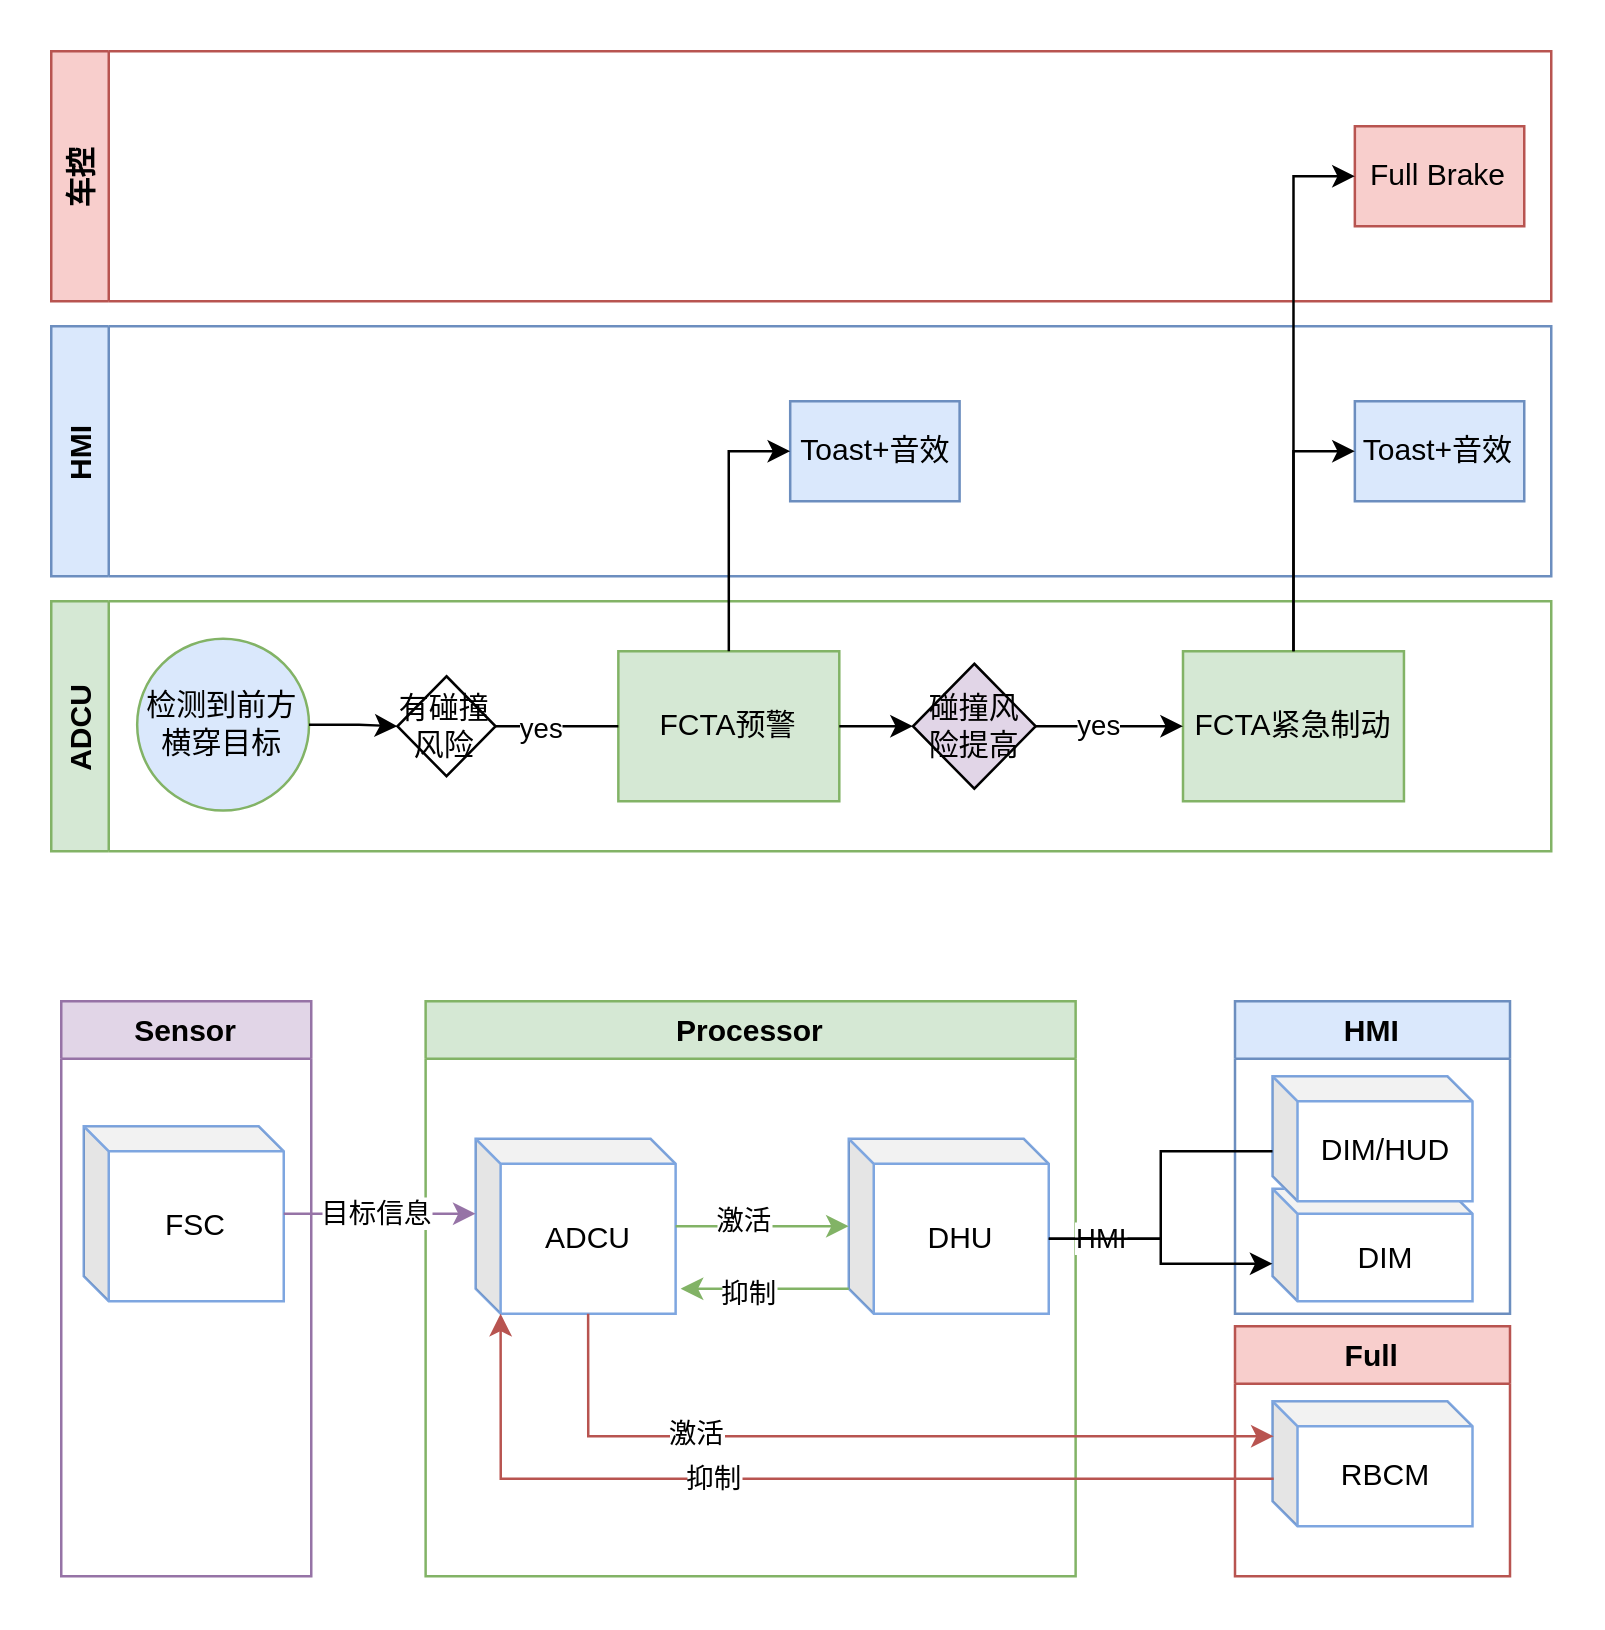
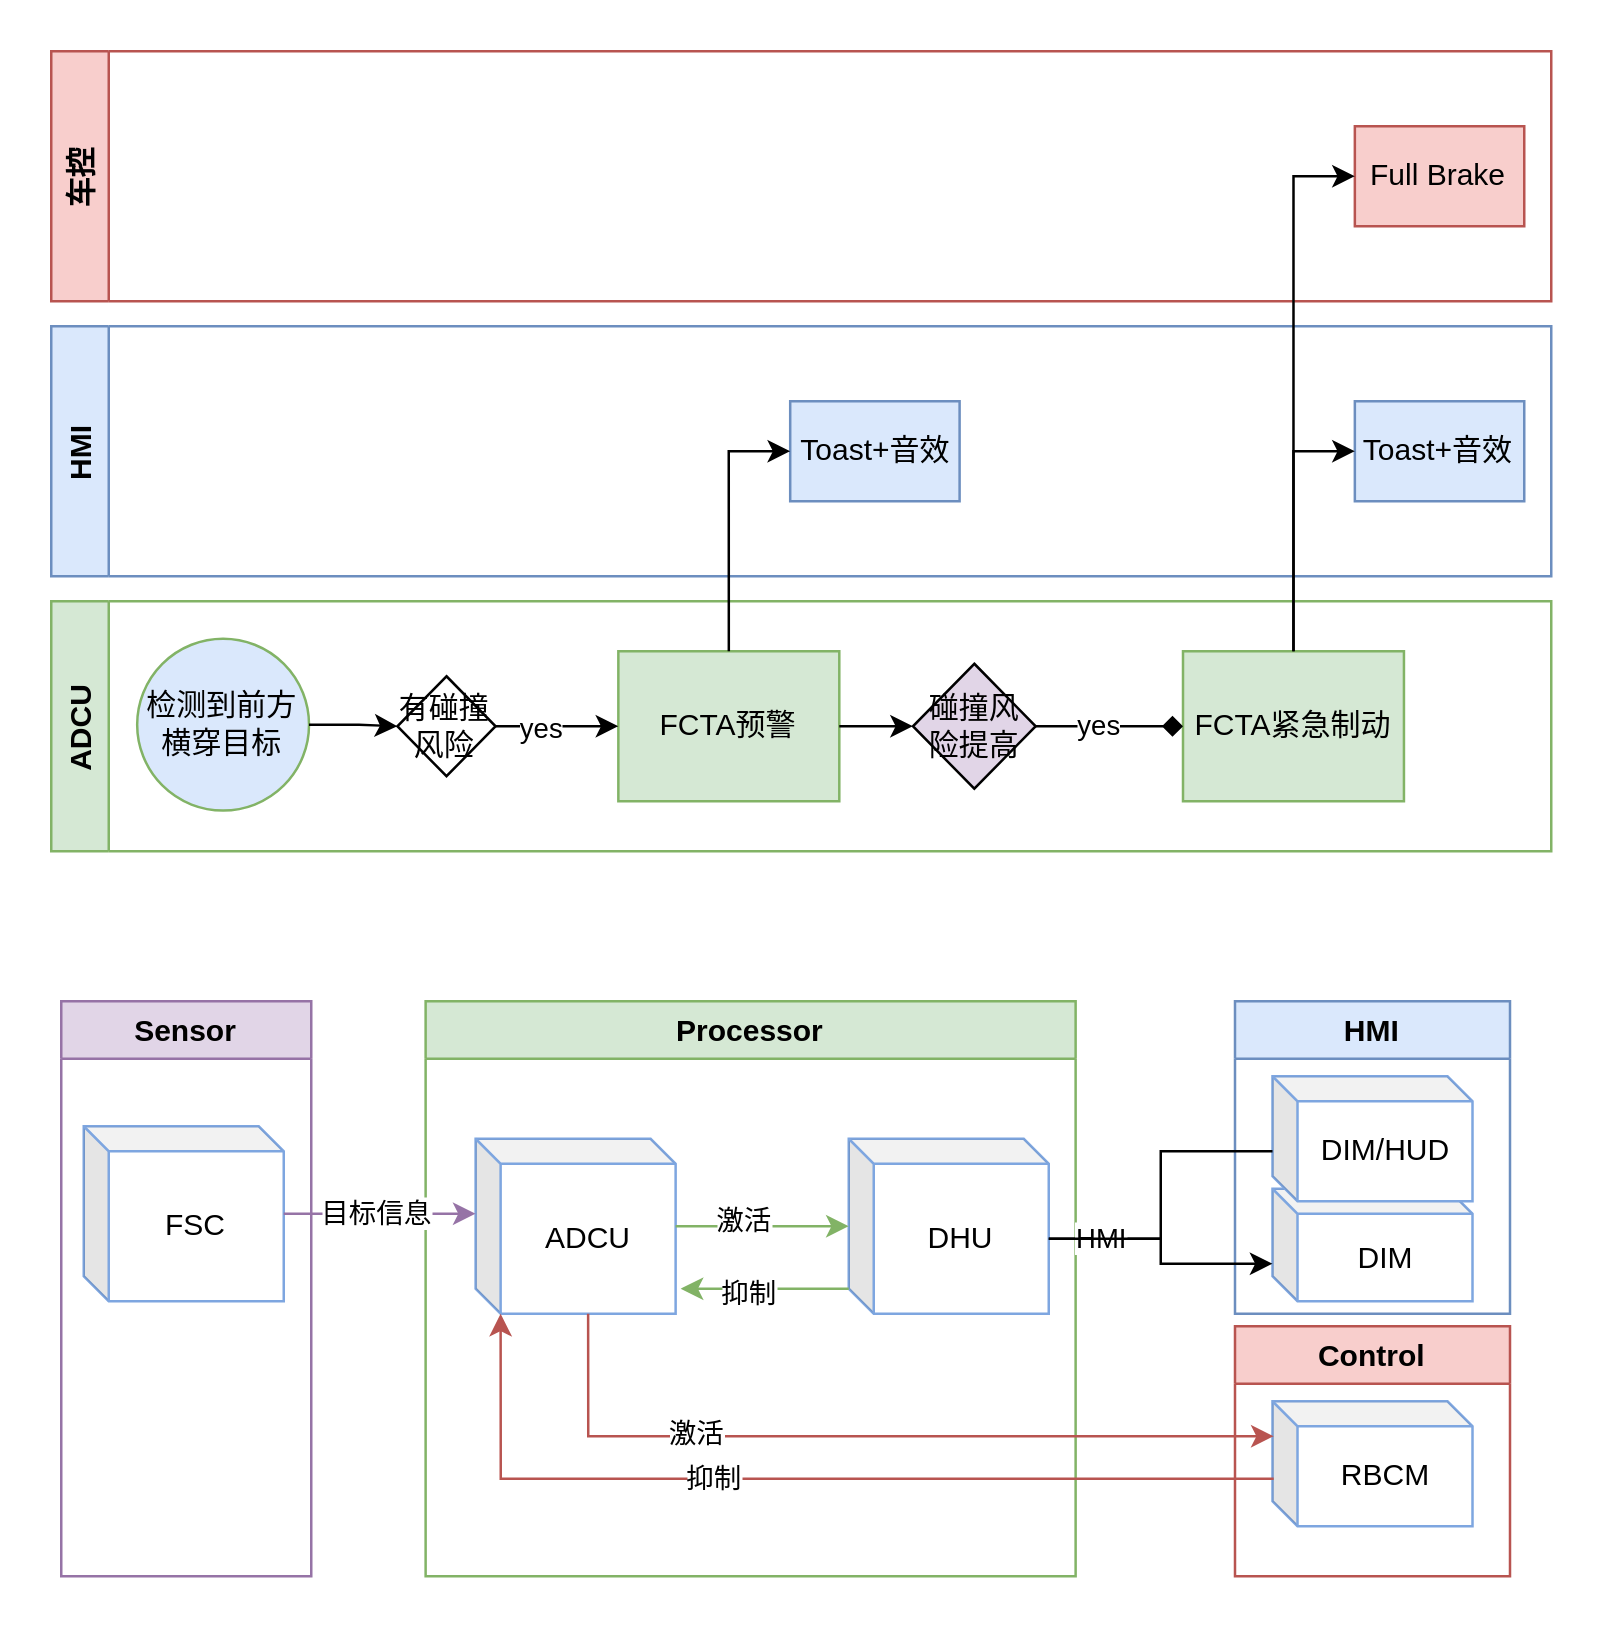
edge "有碰撞风险" -- "FCTA预警": arrowhead none -> classic
edge "碰撞风险提高" -> "FCTA紧急制动": arrowhead classic -> diamond
node "Full": label "Full" -> "Control"
